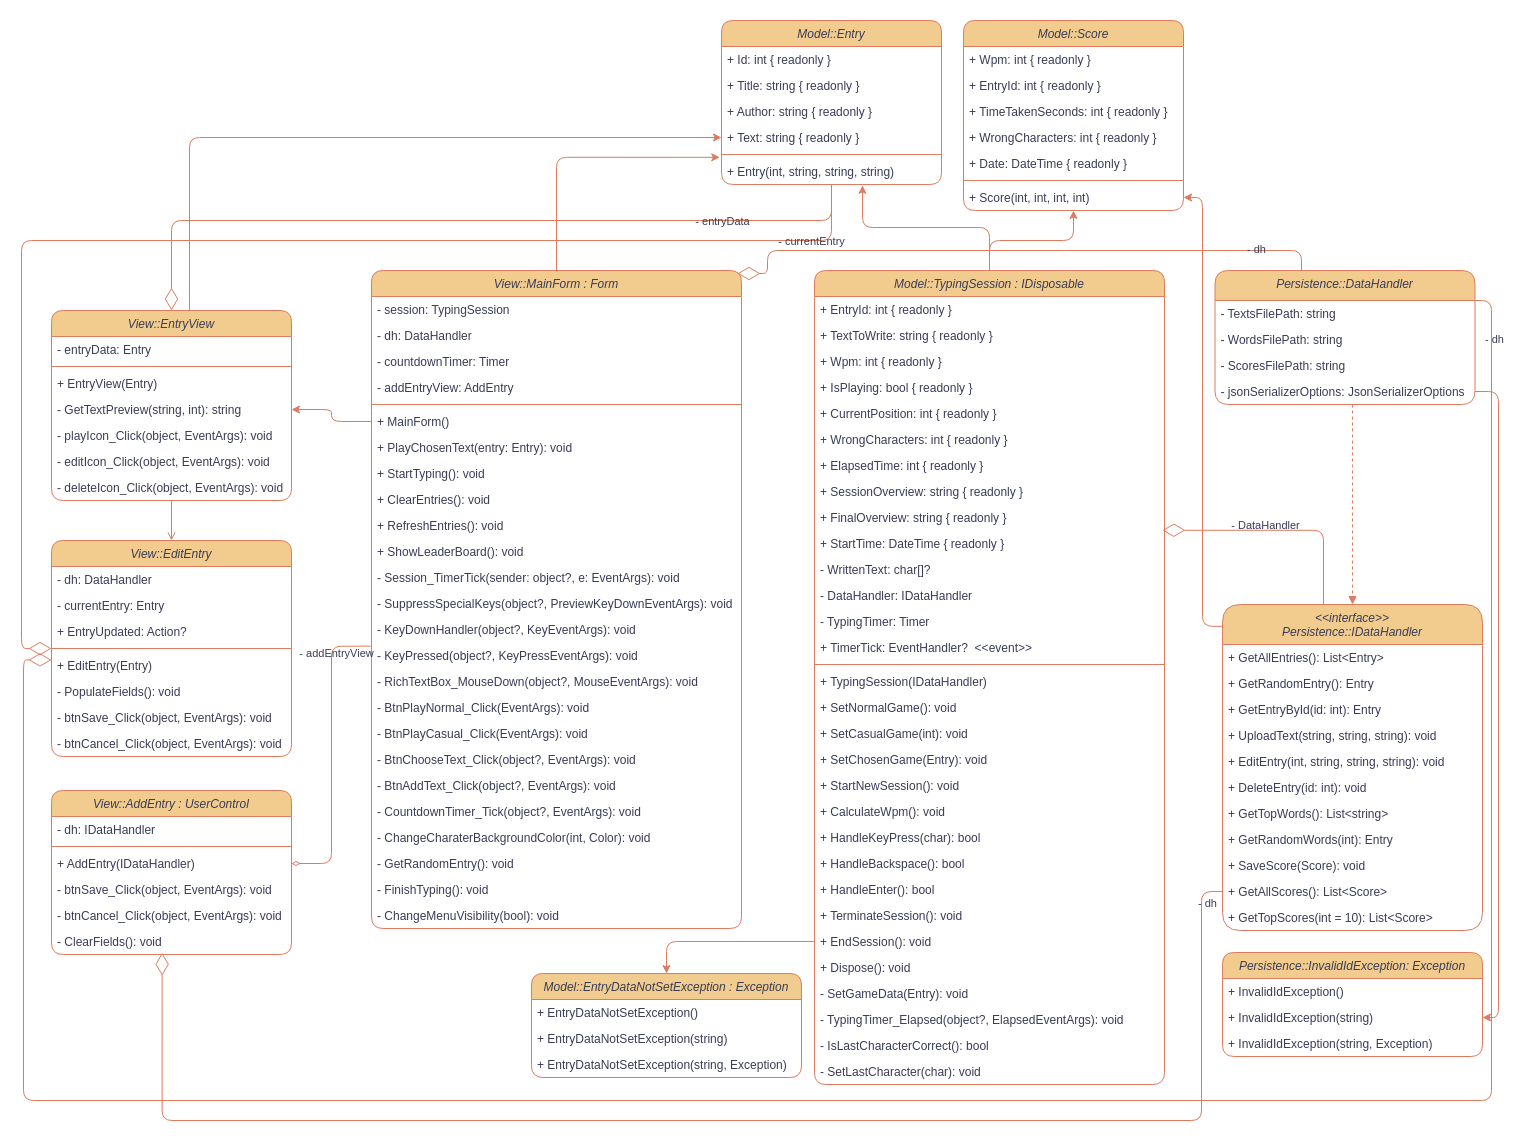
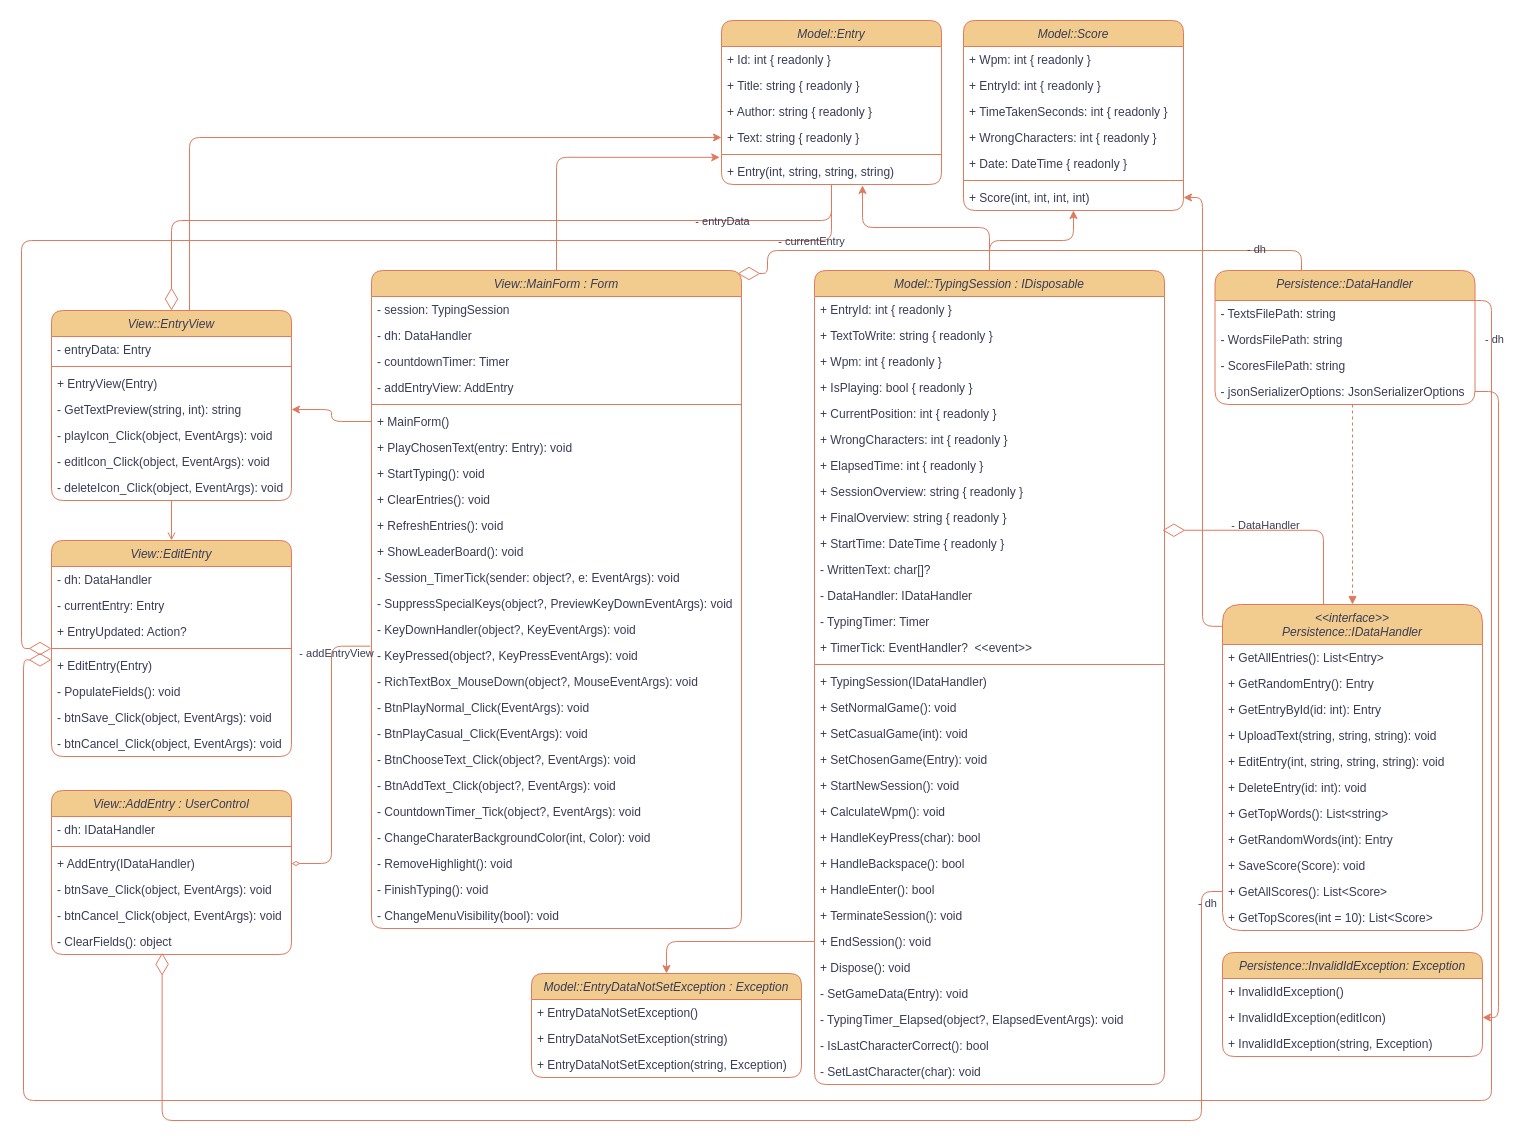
node "- GetRandomEntry(): void": label "- GetRandomEntry(): void" -> "- RemoveHighlight(): void"
node "- ClearFields(): void": label "- ClearFields(): void" -> "- ClearFields(): object"
node "+ InvalidIdException(string)": label "+ InvalidIdException(string)" -> "+ InvalidIdException(editIcon)"
